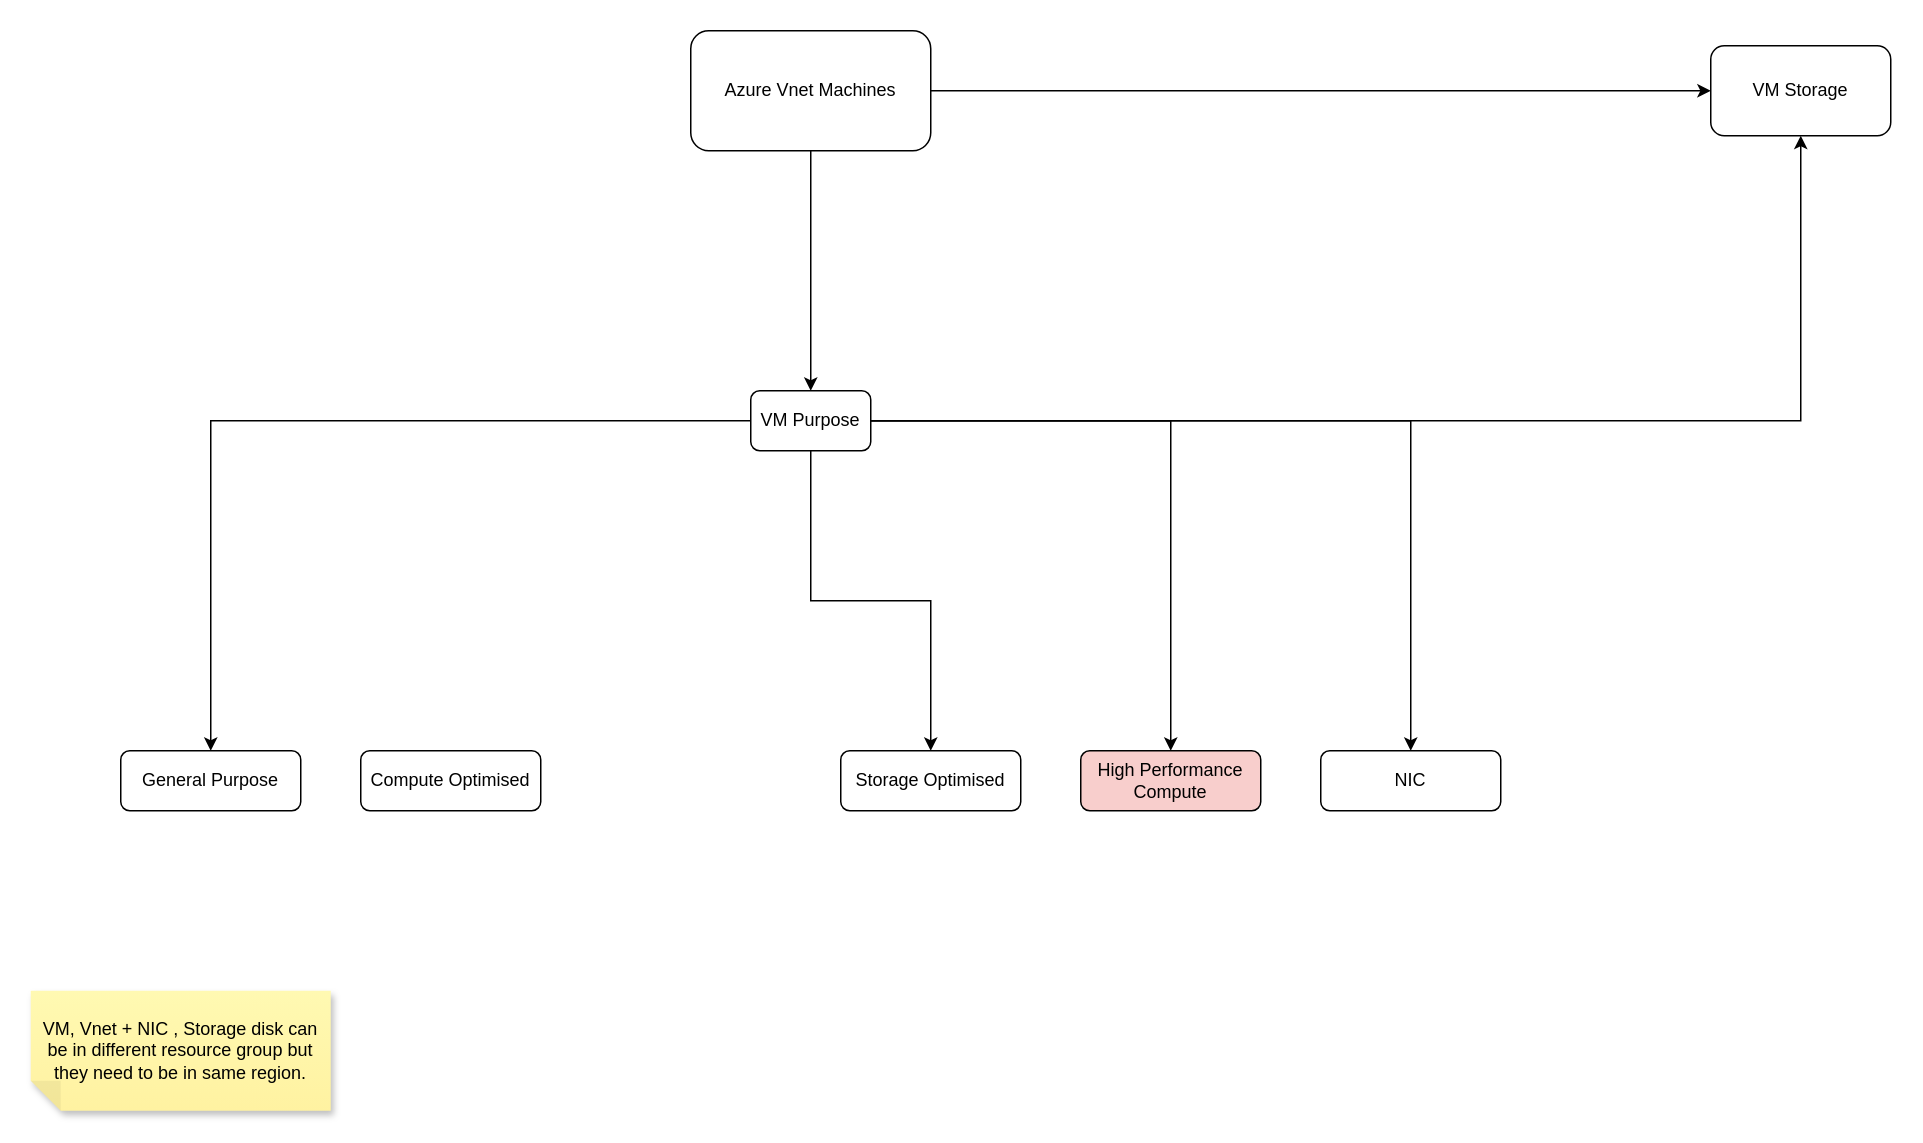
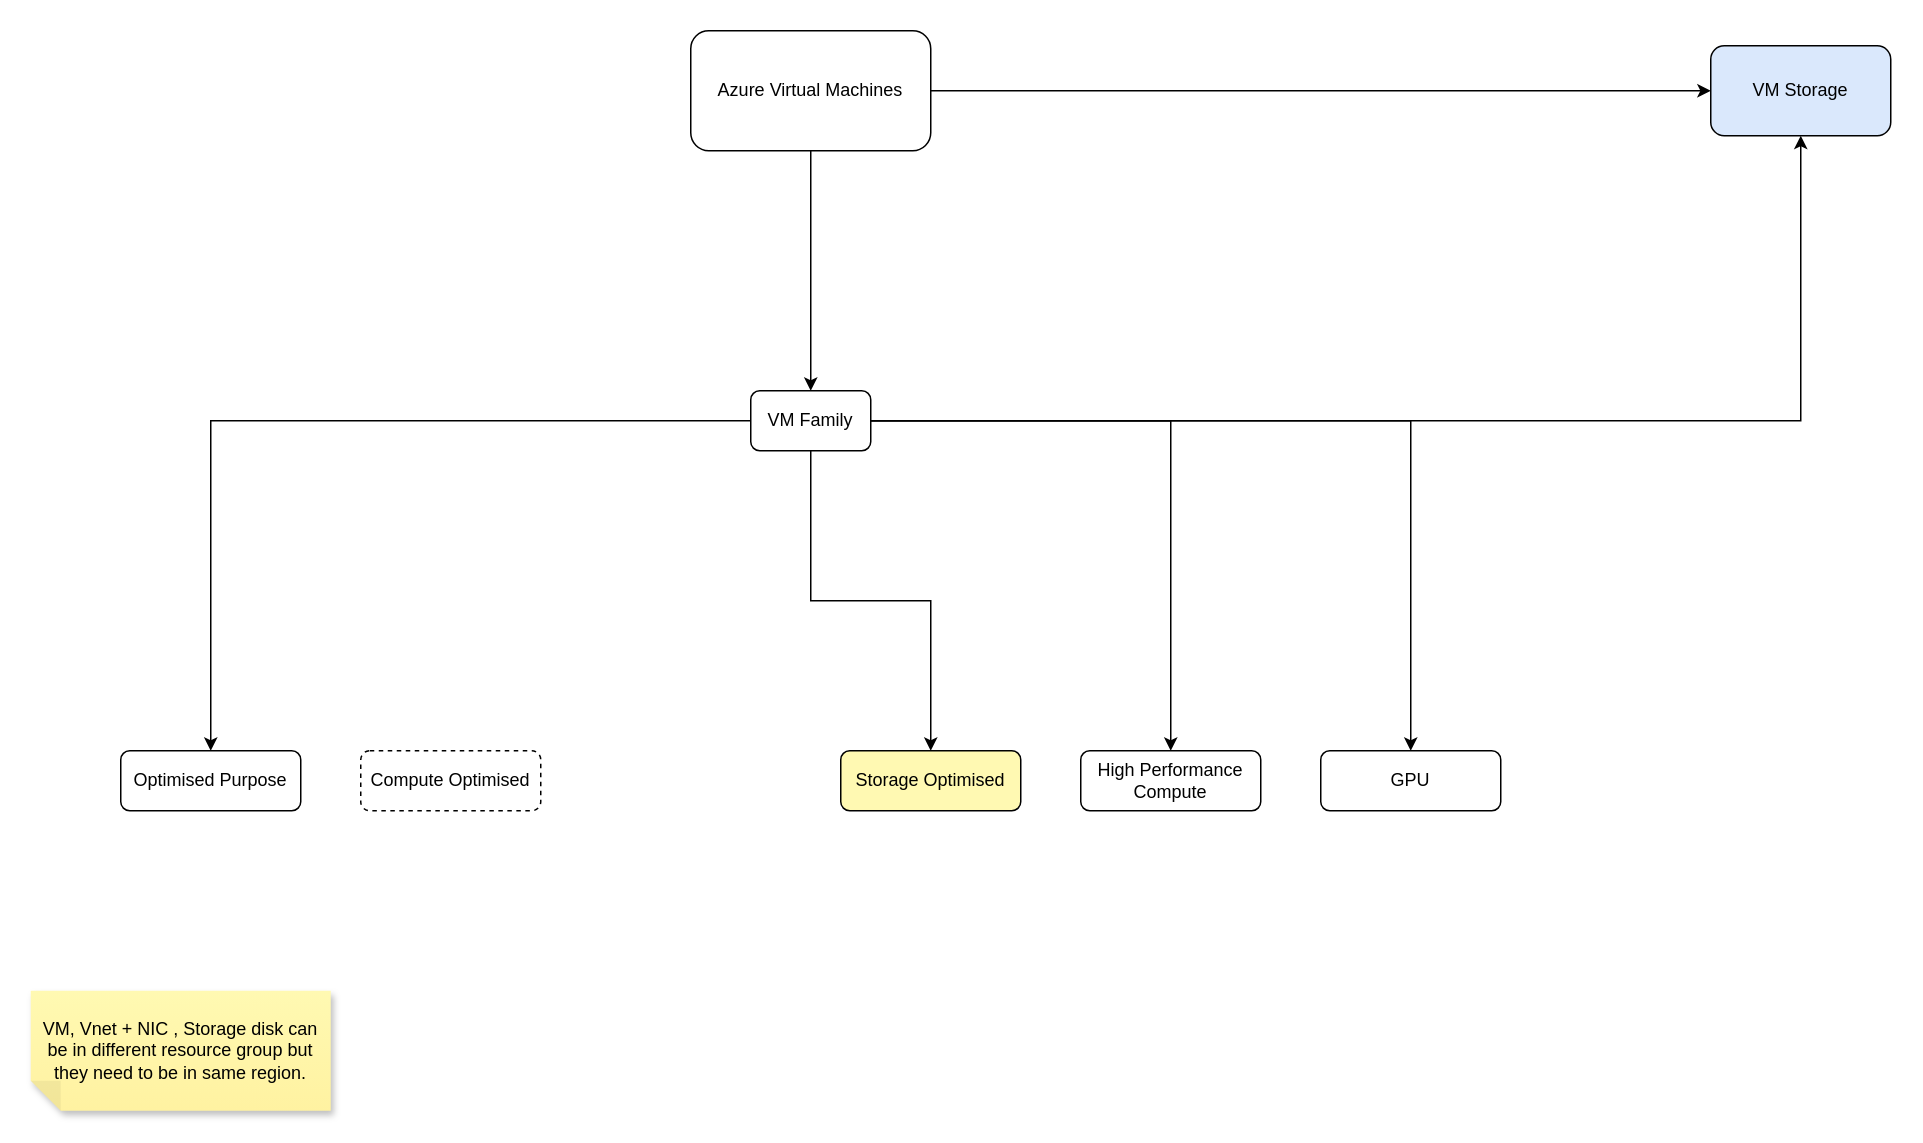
node "Azure Vnet Machines": label "Azure Vnet Machines" -> "Azure Virtual Machines"
node "VM Storage": fillcolor #ffffff -> #dae8fc
node "VM Purpose": label "VM Purpose" -> "VM Family"
node "General Purpose": label "General Purpose" -> "Optimised Purpose"
node "Compute Optimised": style solid -> dashed
node "Storage Optimised": fillcolor #ffffff -> #fff9b2
node "High Performance Compute": fillcolor #f8cecc -> #ffffff
node "NIC": label "NIC" -> "GPU"
